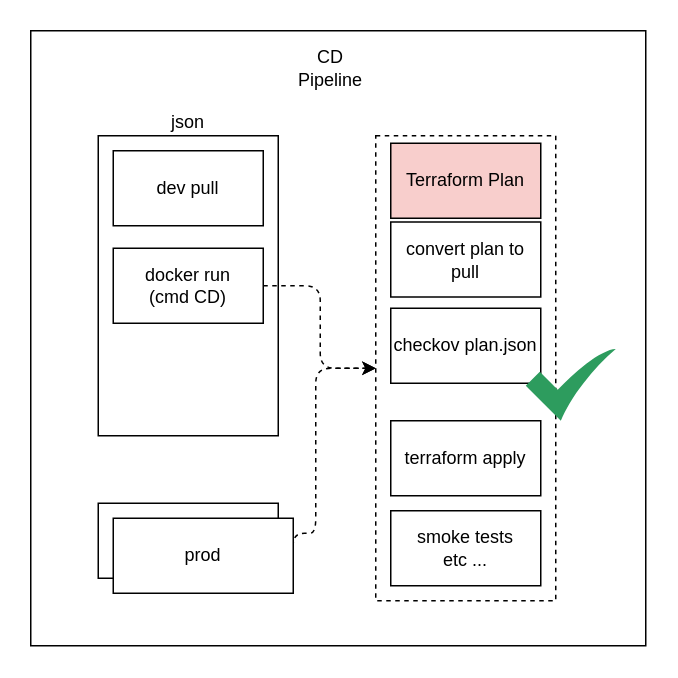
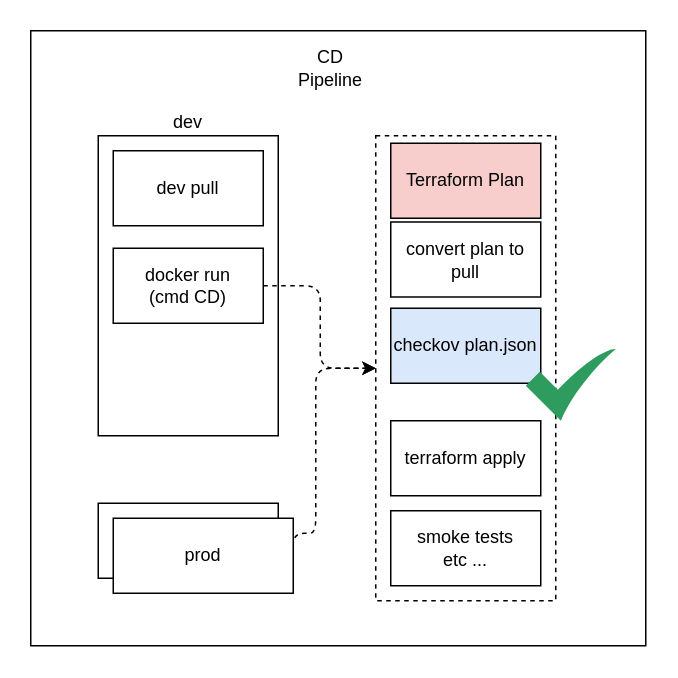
node "json": label "json" -> "dev"
node "checkov plan.json": fillcolor #ffffff -> #dae8fc
